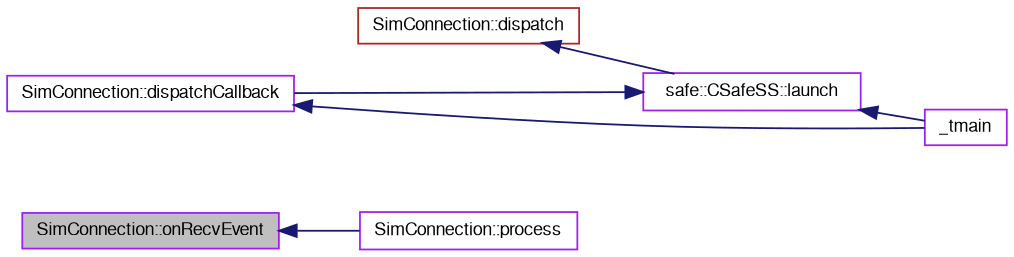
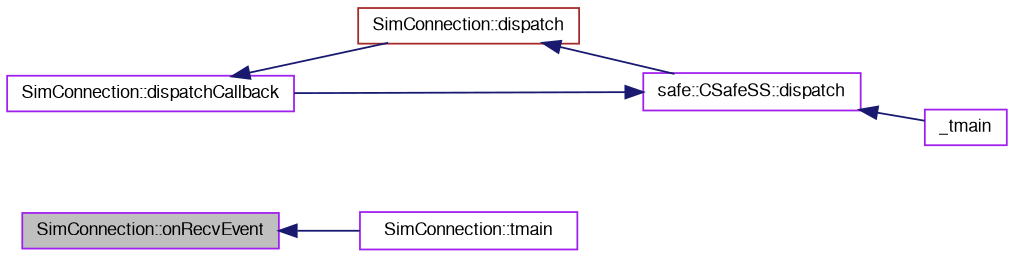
node "safe::CSafeSS::launch": label "safe::CSafeSS::launch" -> "safe::CSafeSS::dispatch"
edge "_tmain" -> "SimConnection::dispatchCallback": now "SimConnection::dispatch" -> "SimConnection::dispatchCallback"
node "SimConnection::process": label "SimConnection::process" -> "SimConnection::tmain"
